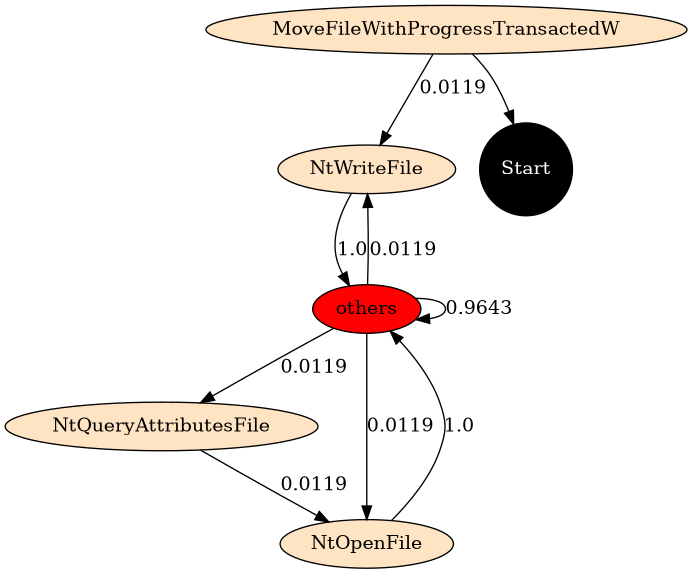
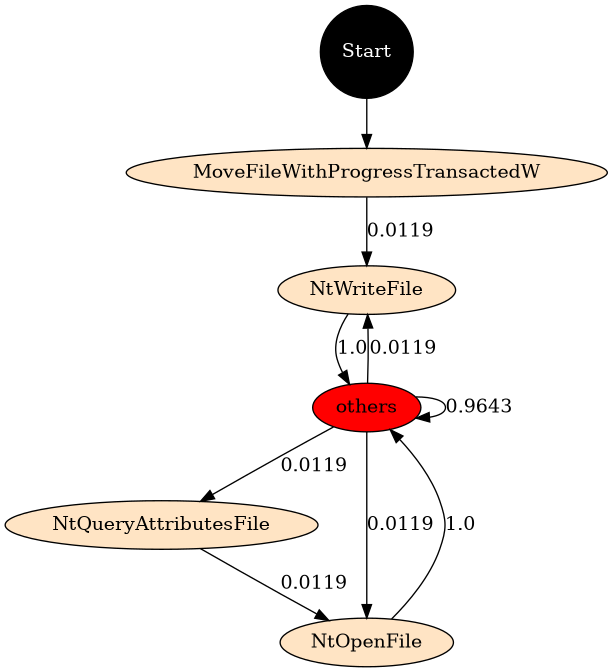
edge "MoveFileWithProgressTransactedW" -> "Start": reversed
